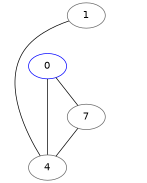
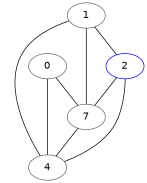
node "0": color blue -> gray40
edge "1" -- "7": added
node "2": added
